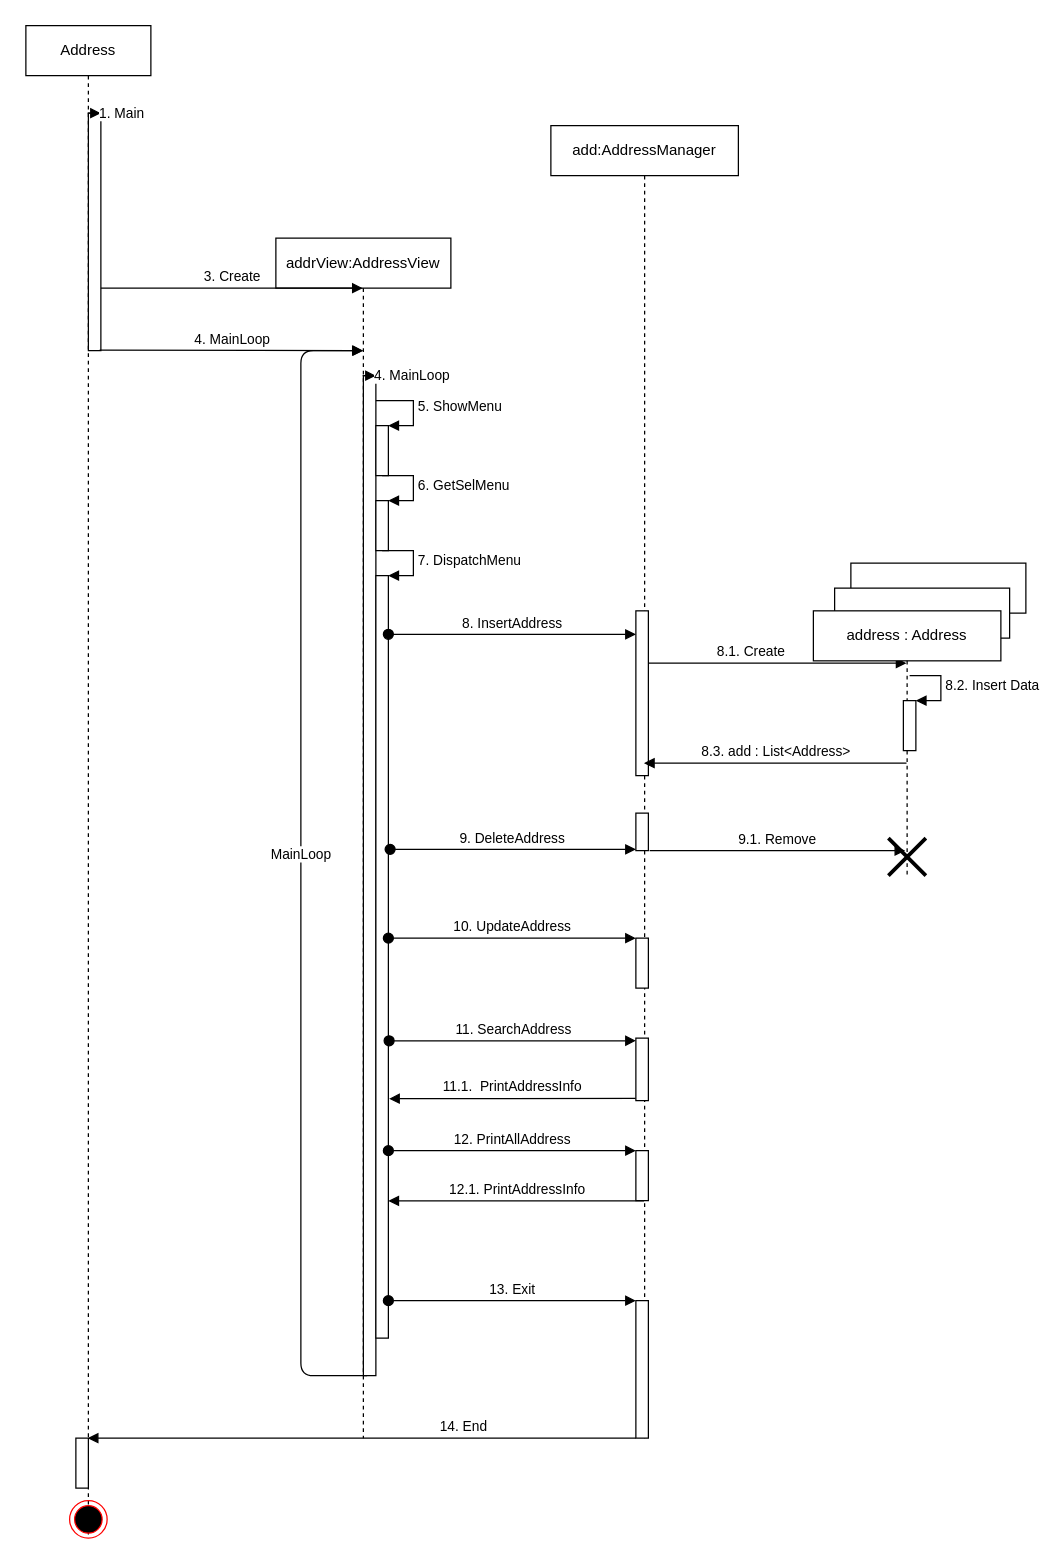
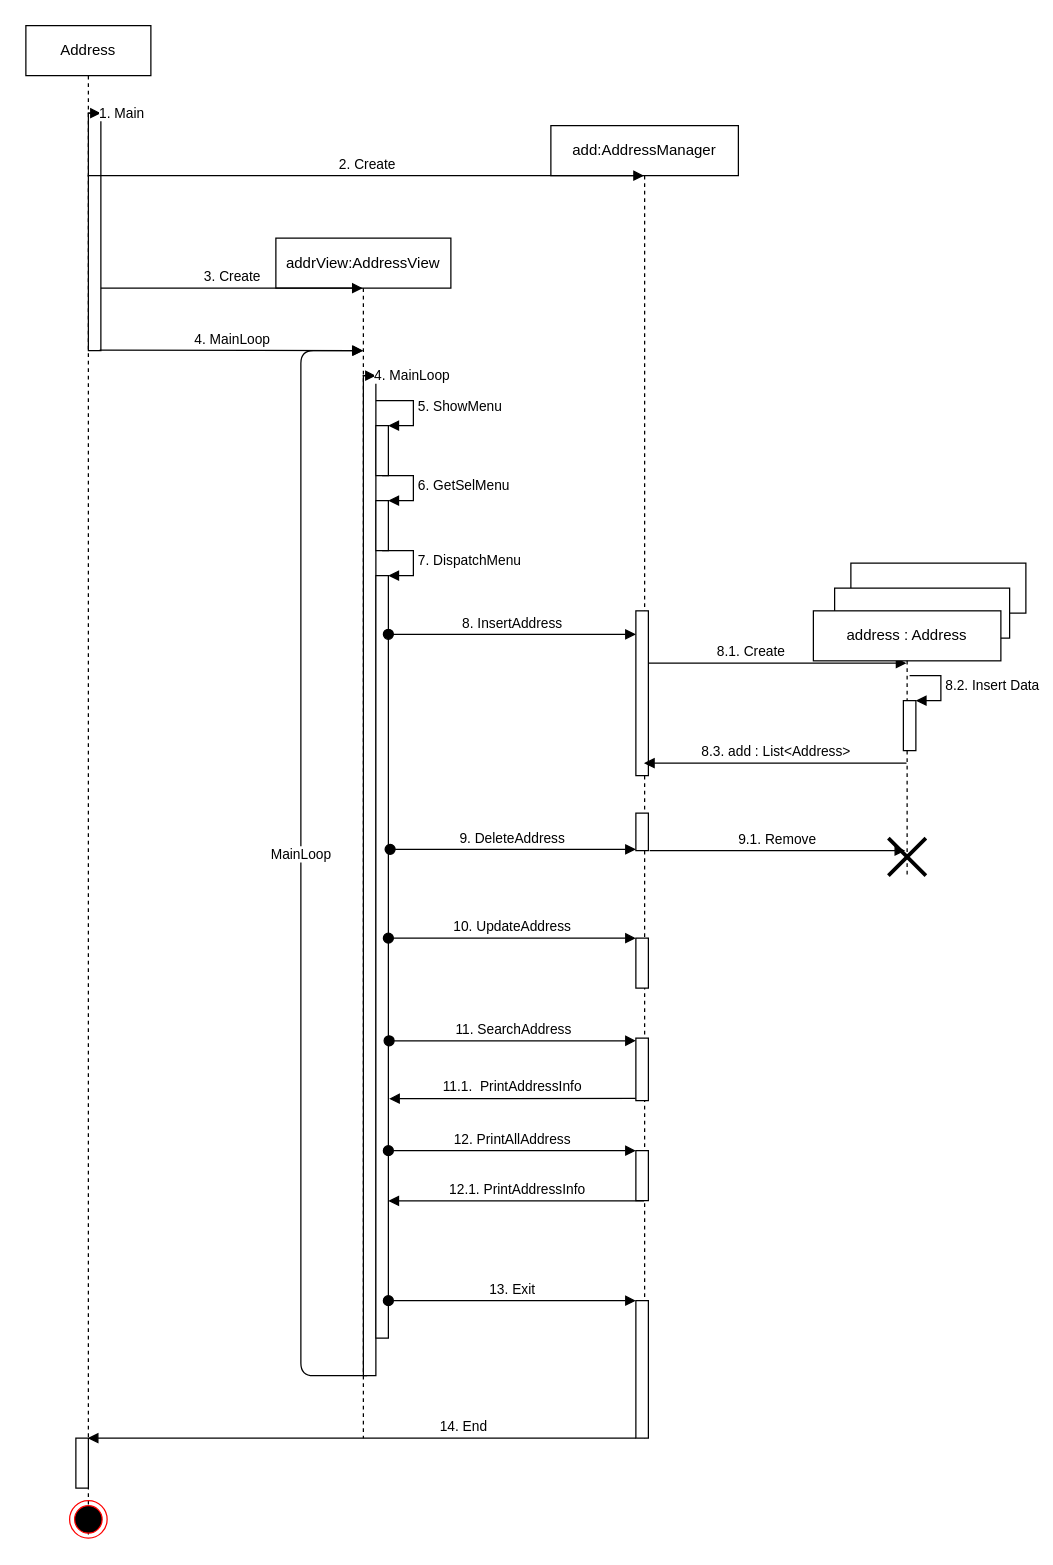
edge "Address" -> "add:AddressManager": added, label "2. Create"
